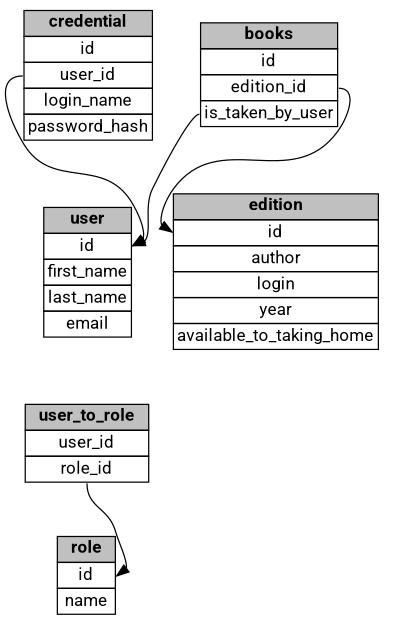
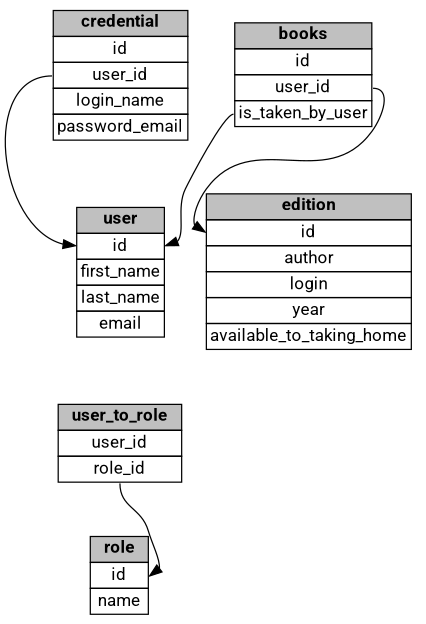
node "books": text "edition_id" -> "user_id"
node "credential": text "password_hash" -> "password_email"
